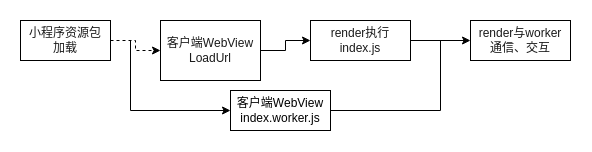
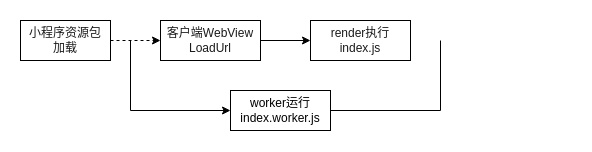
edge "render执行 index.js" -> "render与worker 通信、交互": removed
node "render与worker 通信、交互": removed
node "客户端WebView LoadUrl": size 100x60 -> 100x40
node "客户端WebView index.worker.js": label "客户端WebView index.worker.js" -> "worker运行 index.worker.js"
